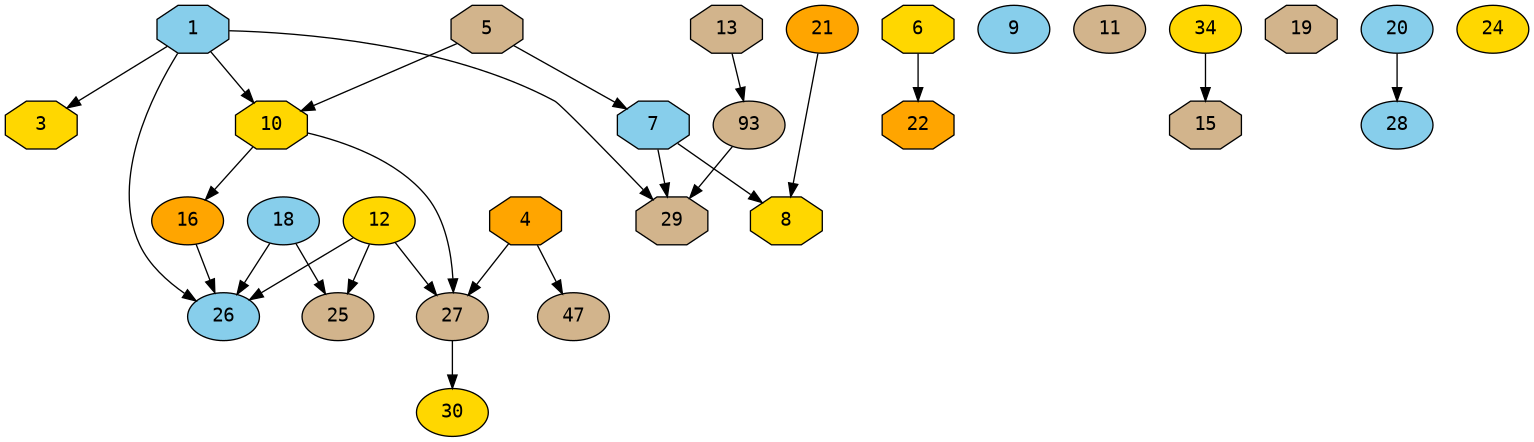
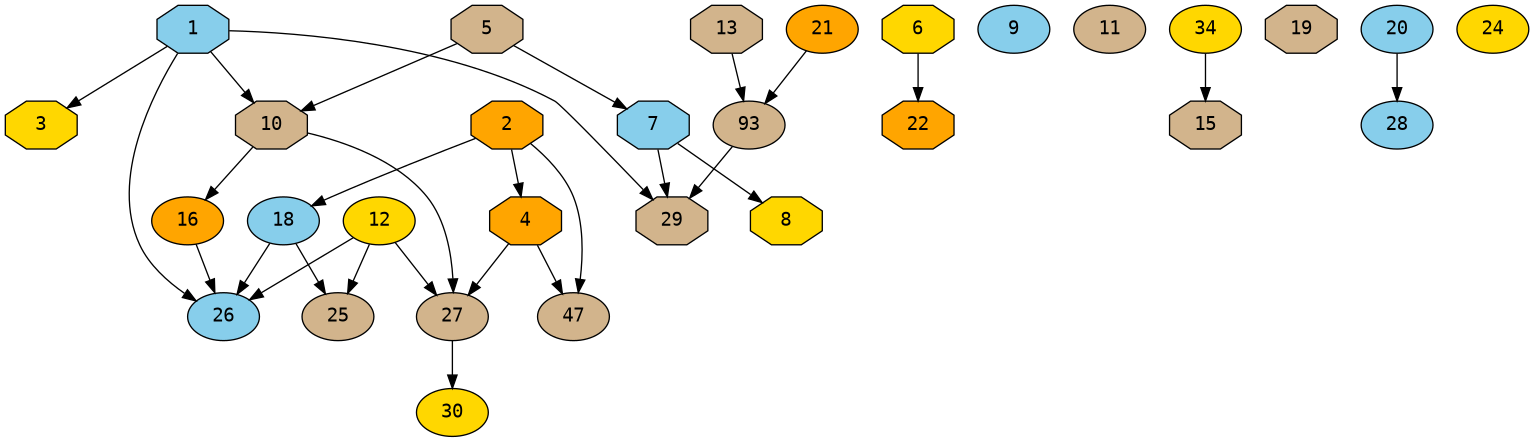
edge "21" -> "8": now "21" -> "93"
node "10": fillcolor gold -> tan
node "2": added
